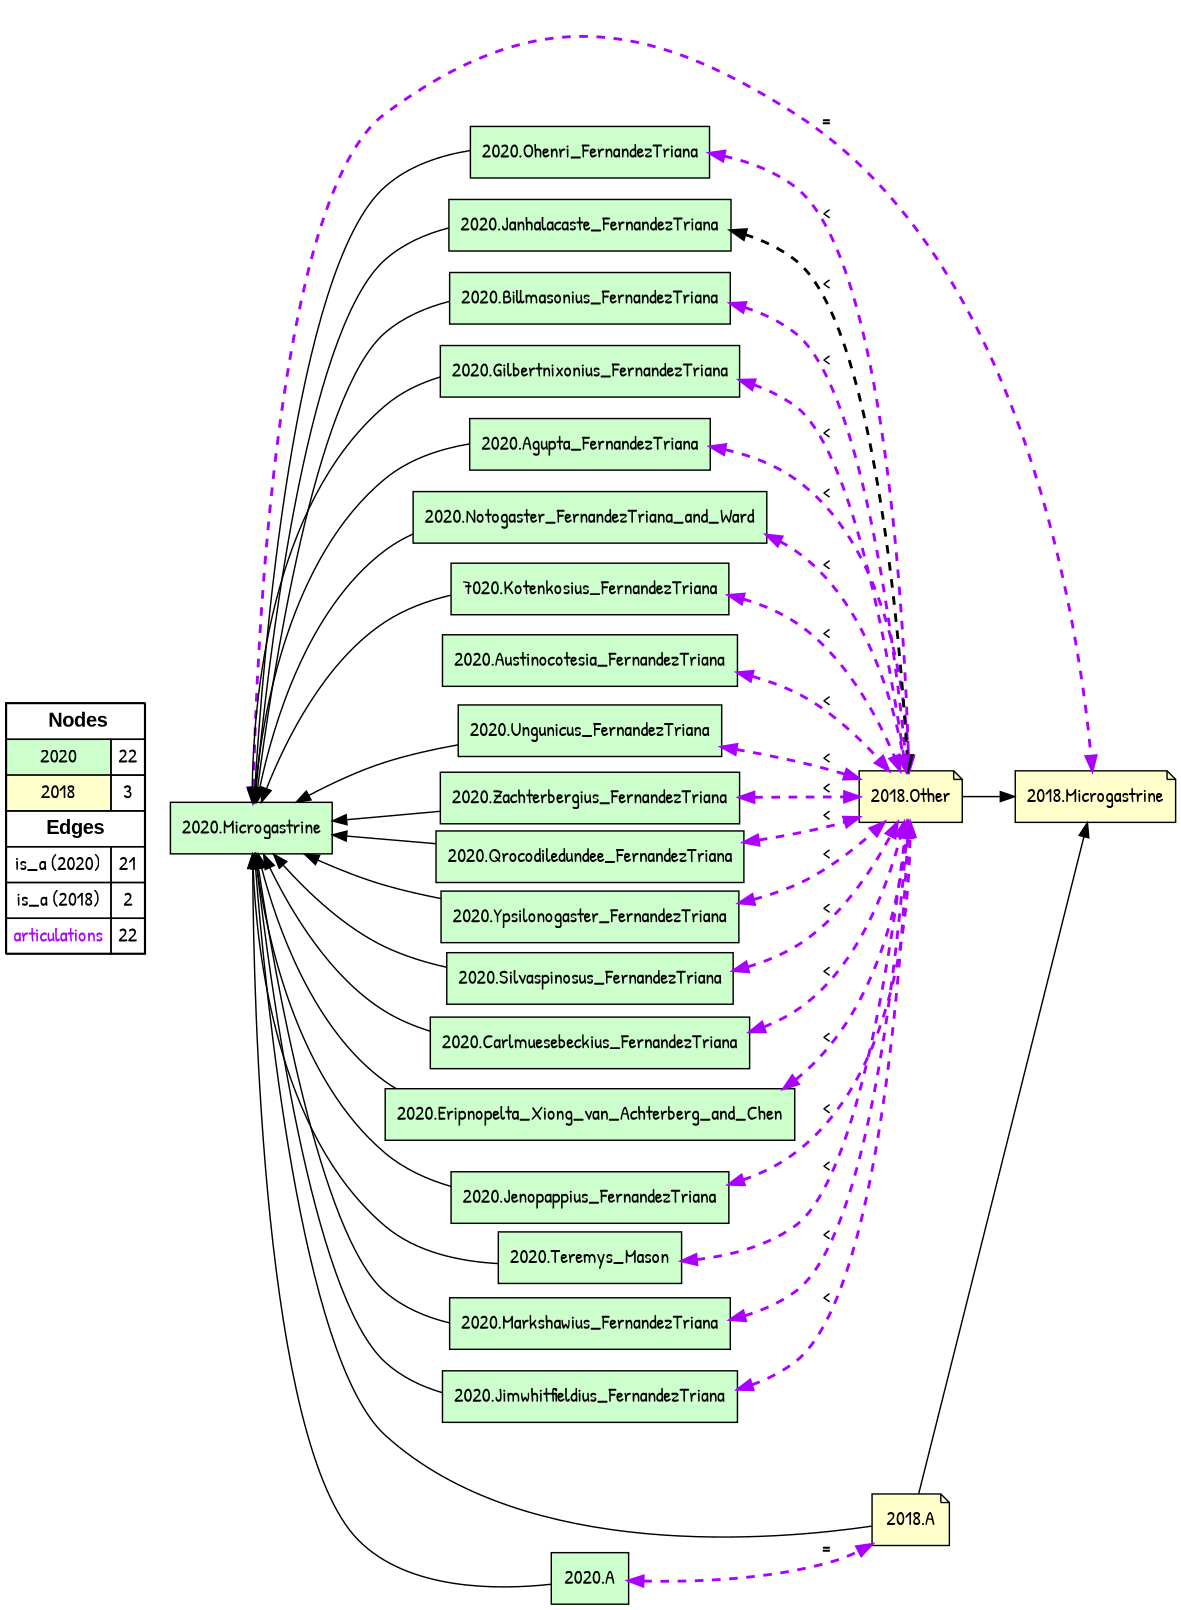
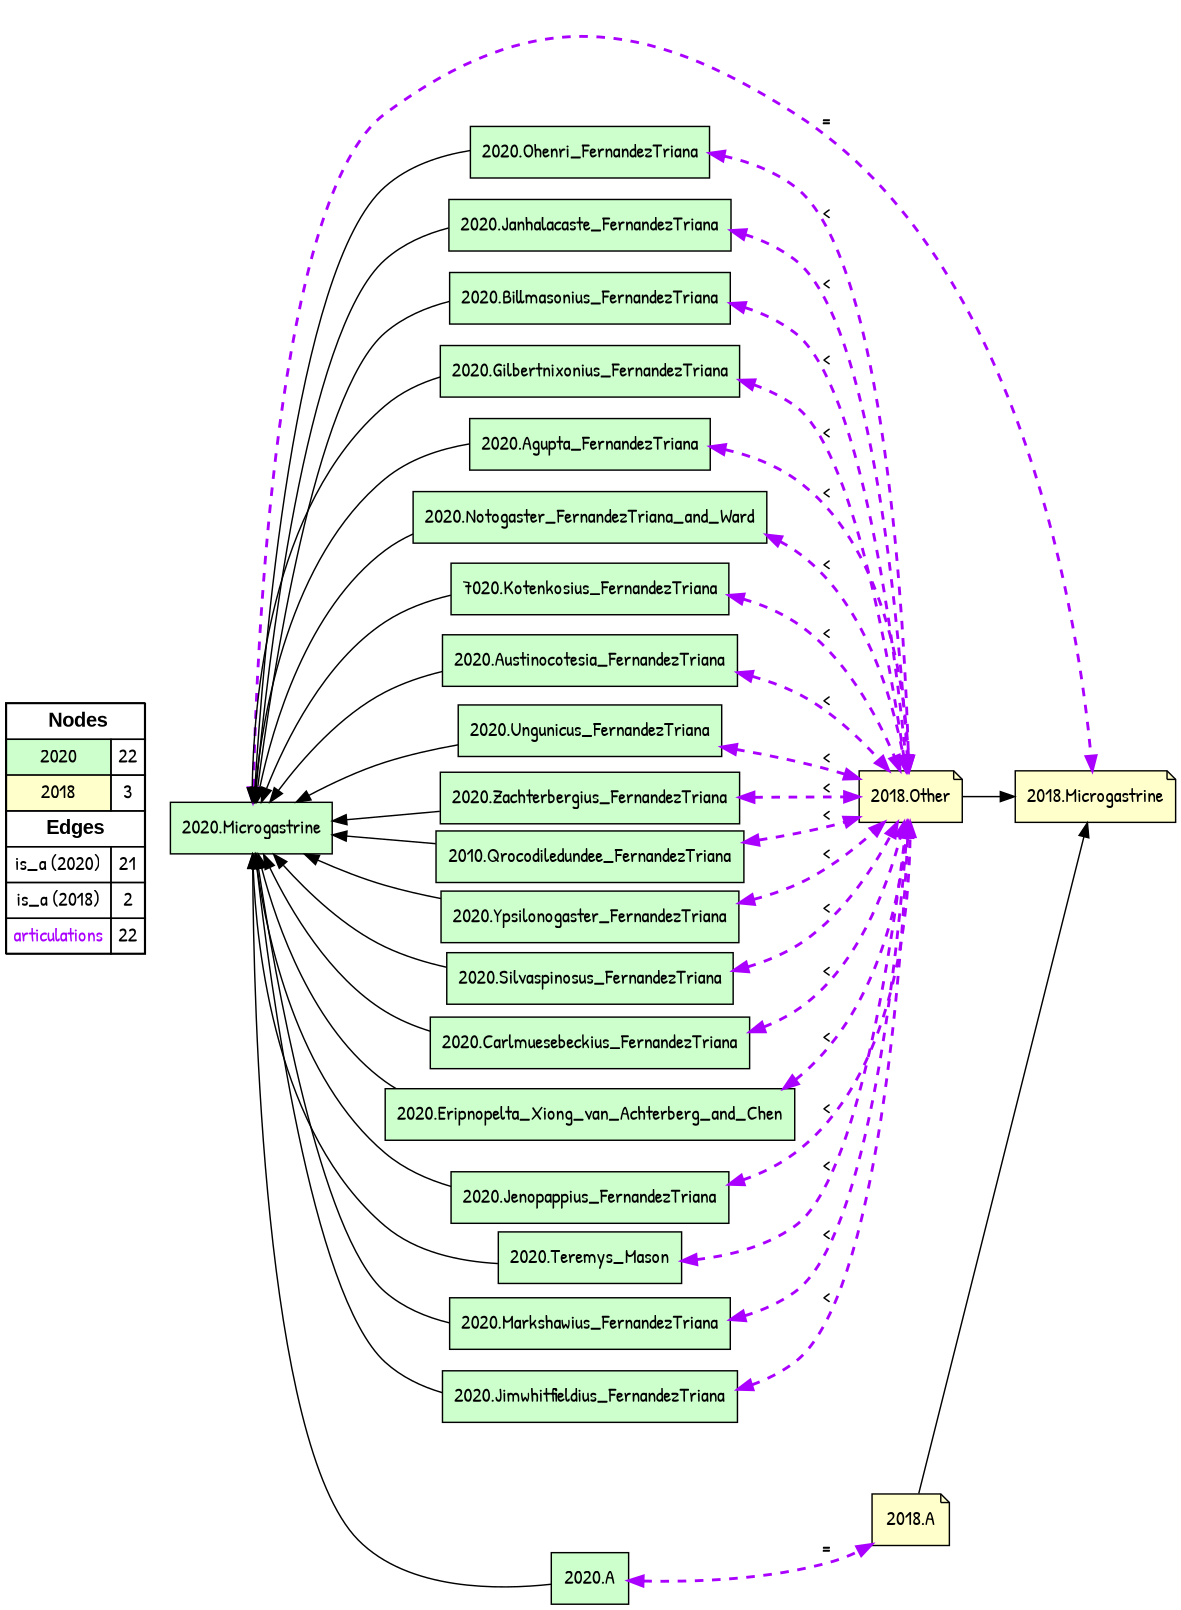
edge "2020.Janhalacaste_FernandezTriana" -- "2018.Other": color #000000 -> #aa00ff
node "2020.Qrocodiledundee_FernandezTriana": label "2020.Qrocodiledundee_FernandezTriana" -> "2010.Qrocodiledundee_FernandezTriana"
edge "2018.A" -> "2020.Microgastrine": now "2020.Austinocotesia_FernandezTriana" -> "2020.Microgastrine"
